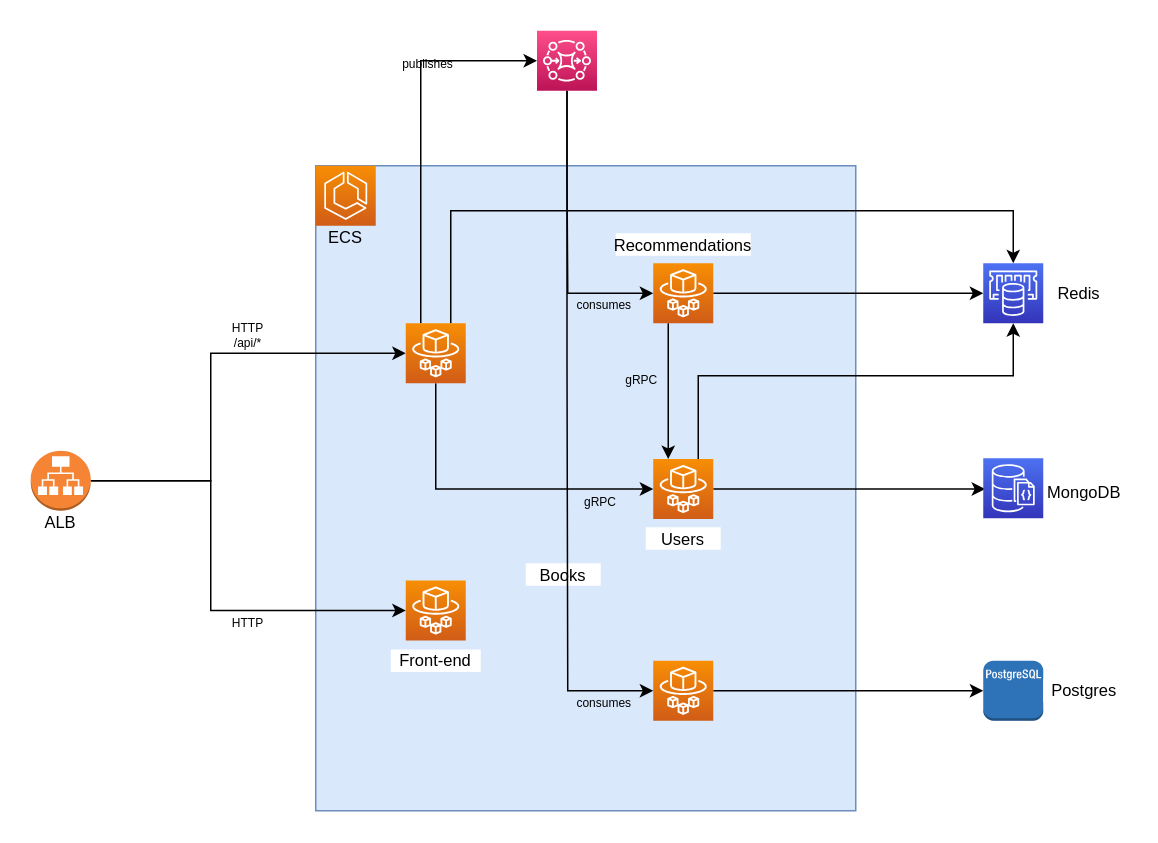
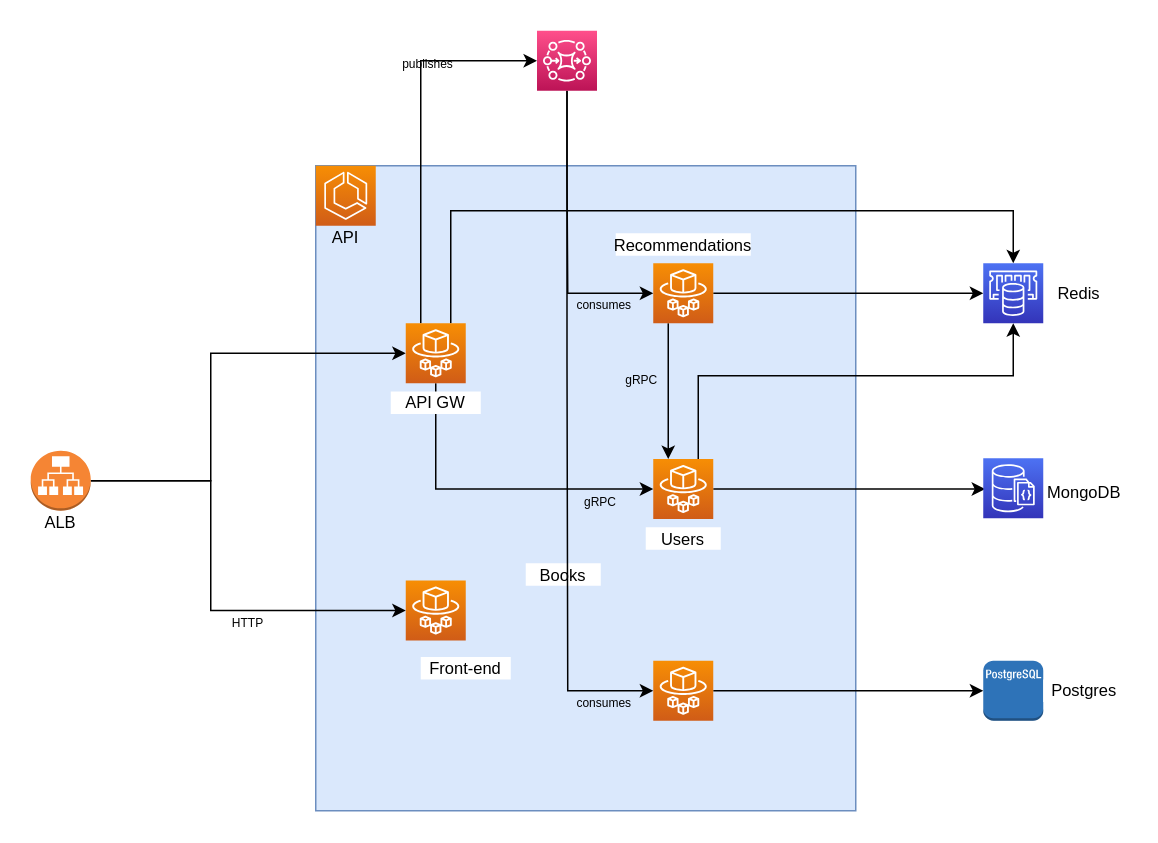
node "ECS": label "ECS" -> "API"
node "HTTP /api/*": removed
node "API GW": added
node "Front-end": moved (436, 661) -> (466, 668)
